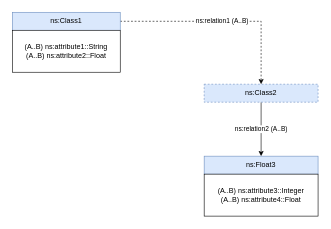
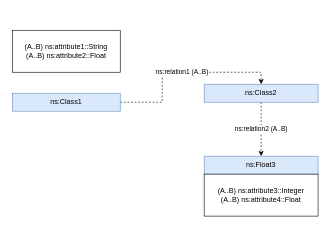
node "ns:Class1": moved (66, 21) -> (66, 102)
node "ns:Class2": style dashed -> solid
edge "ns:Class2" -> "ns:Float3": style solid -> dashed
